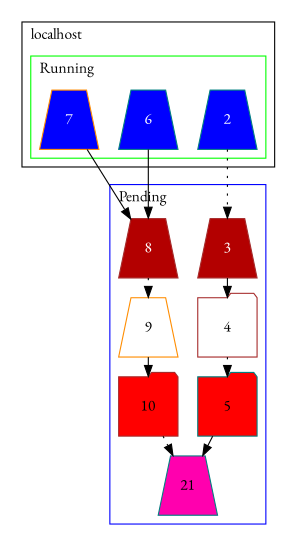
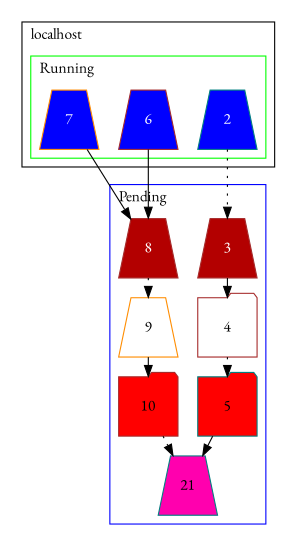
node "6": color teal -> brown
